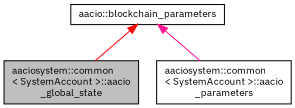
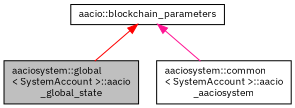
node "aaciosystem::common < SystemAccount >::aacio _global_state": label "aaciosystem::common < SystemAccount >::aacio _global_state" -> "aaciosystem::global < SystemAccount >::aacio _global_state"
node "aaciosystem::common < SystemAccount >::aacio _parameters": label "aaciosystem::common < SystemAccount >::aacio _parameters" -> "aaciosystem::common < SystemAccount >::aacio _aaciosystem"
